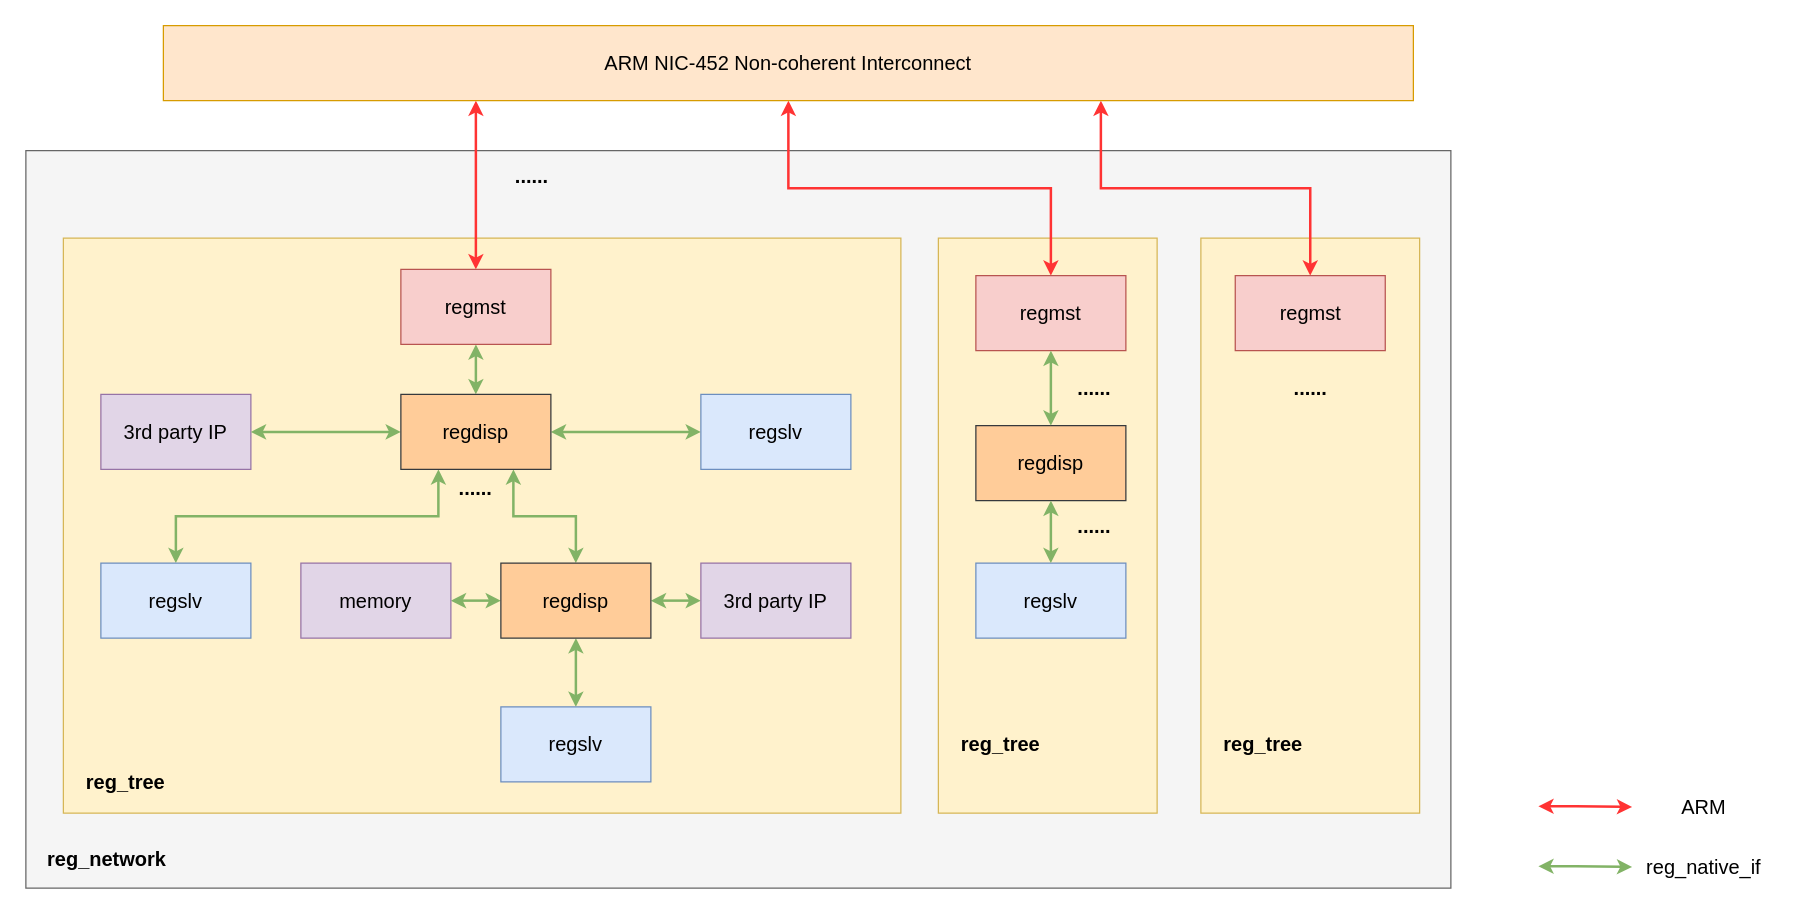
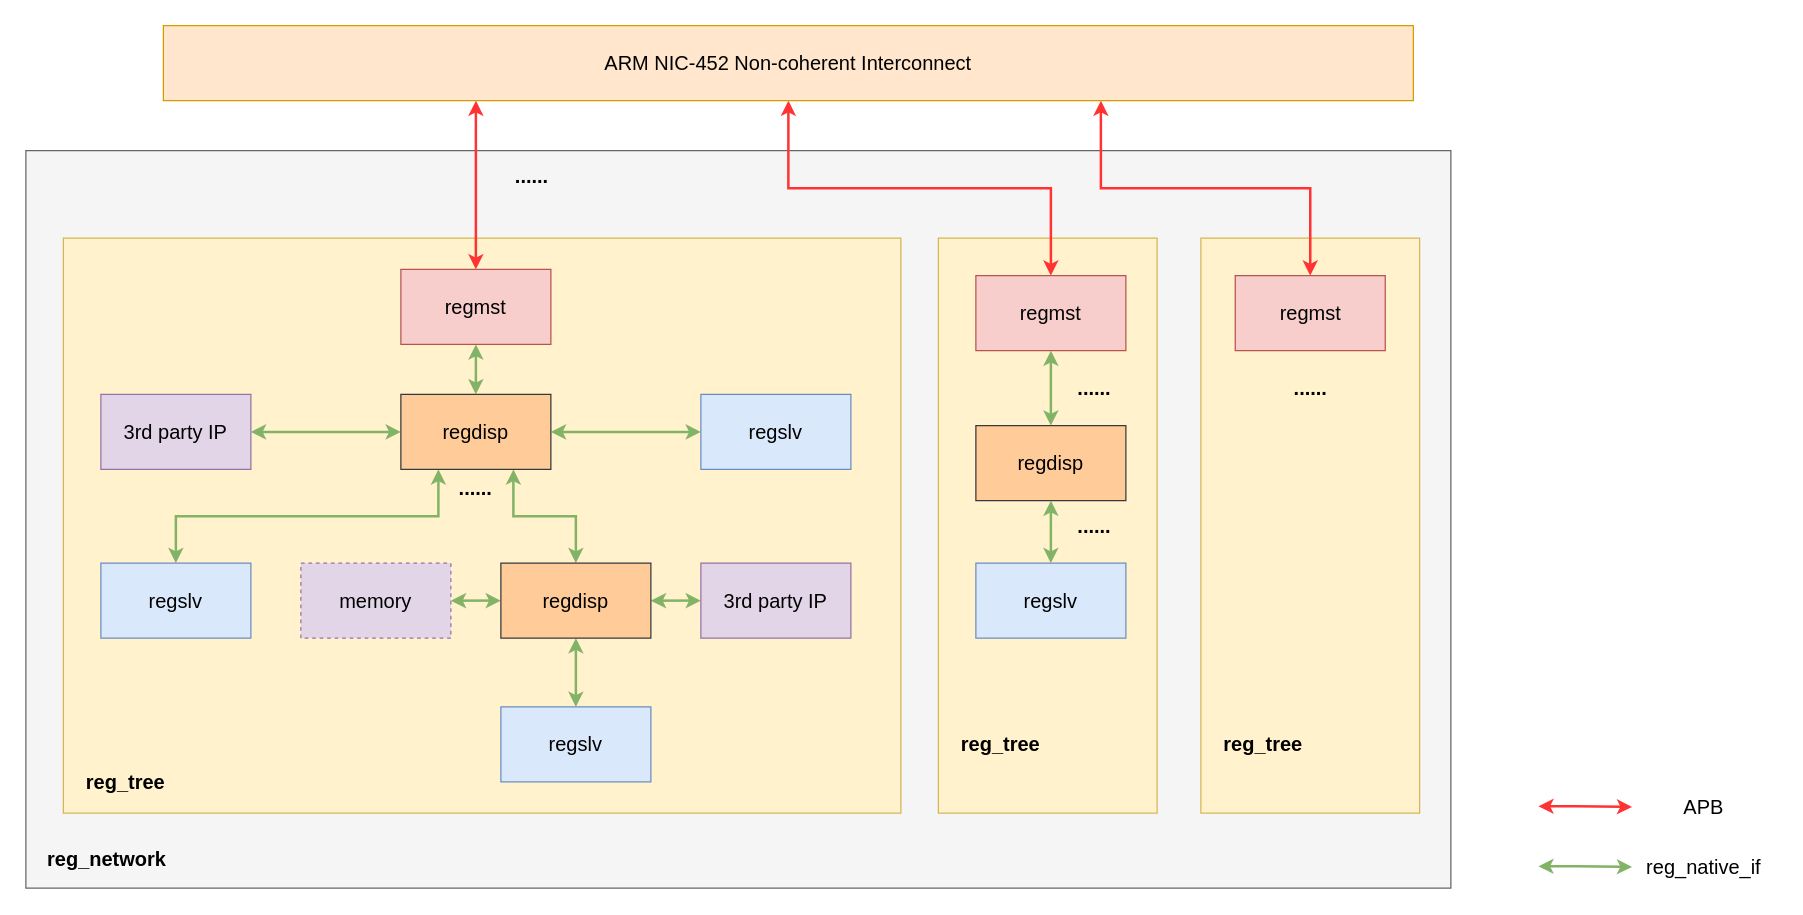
node "memory": style solid -> dashed
node "ARM": label "ARM" -> "APB"
